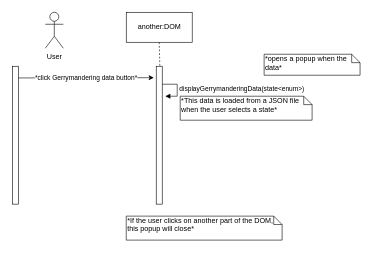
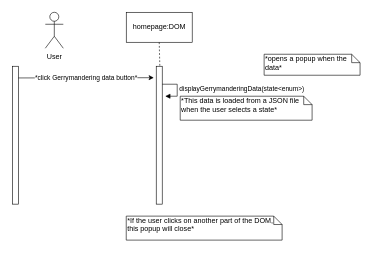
node "another:DOM": label "another:DOM" -> "homepage:DOM"
